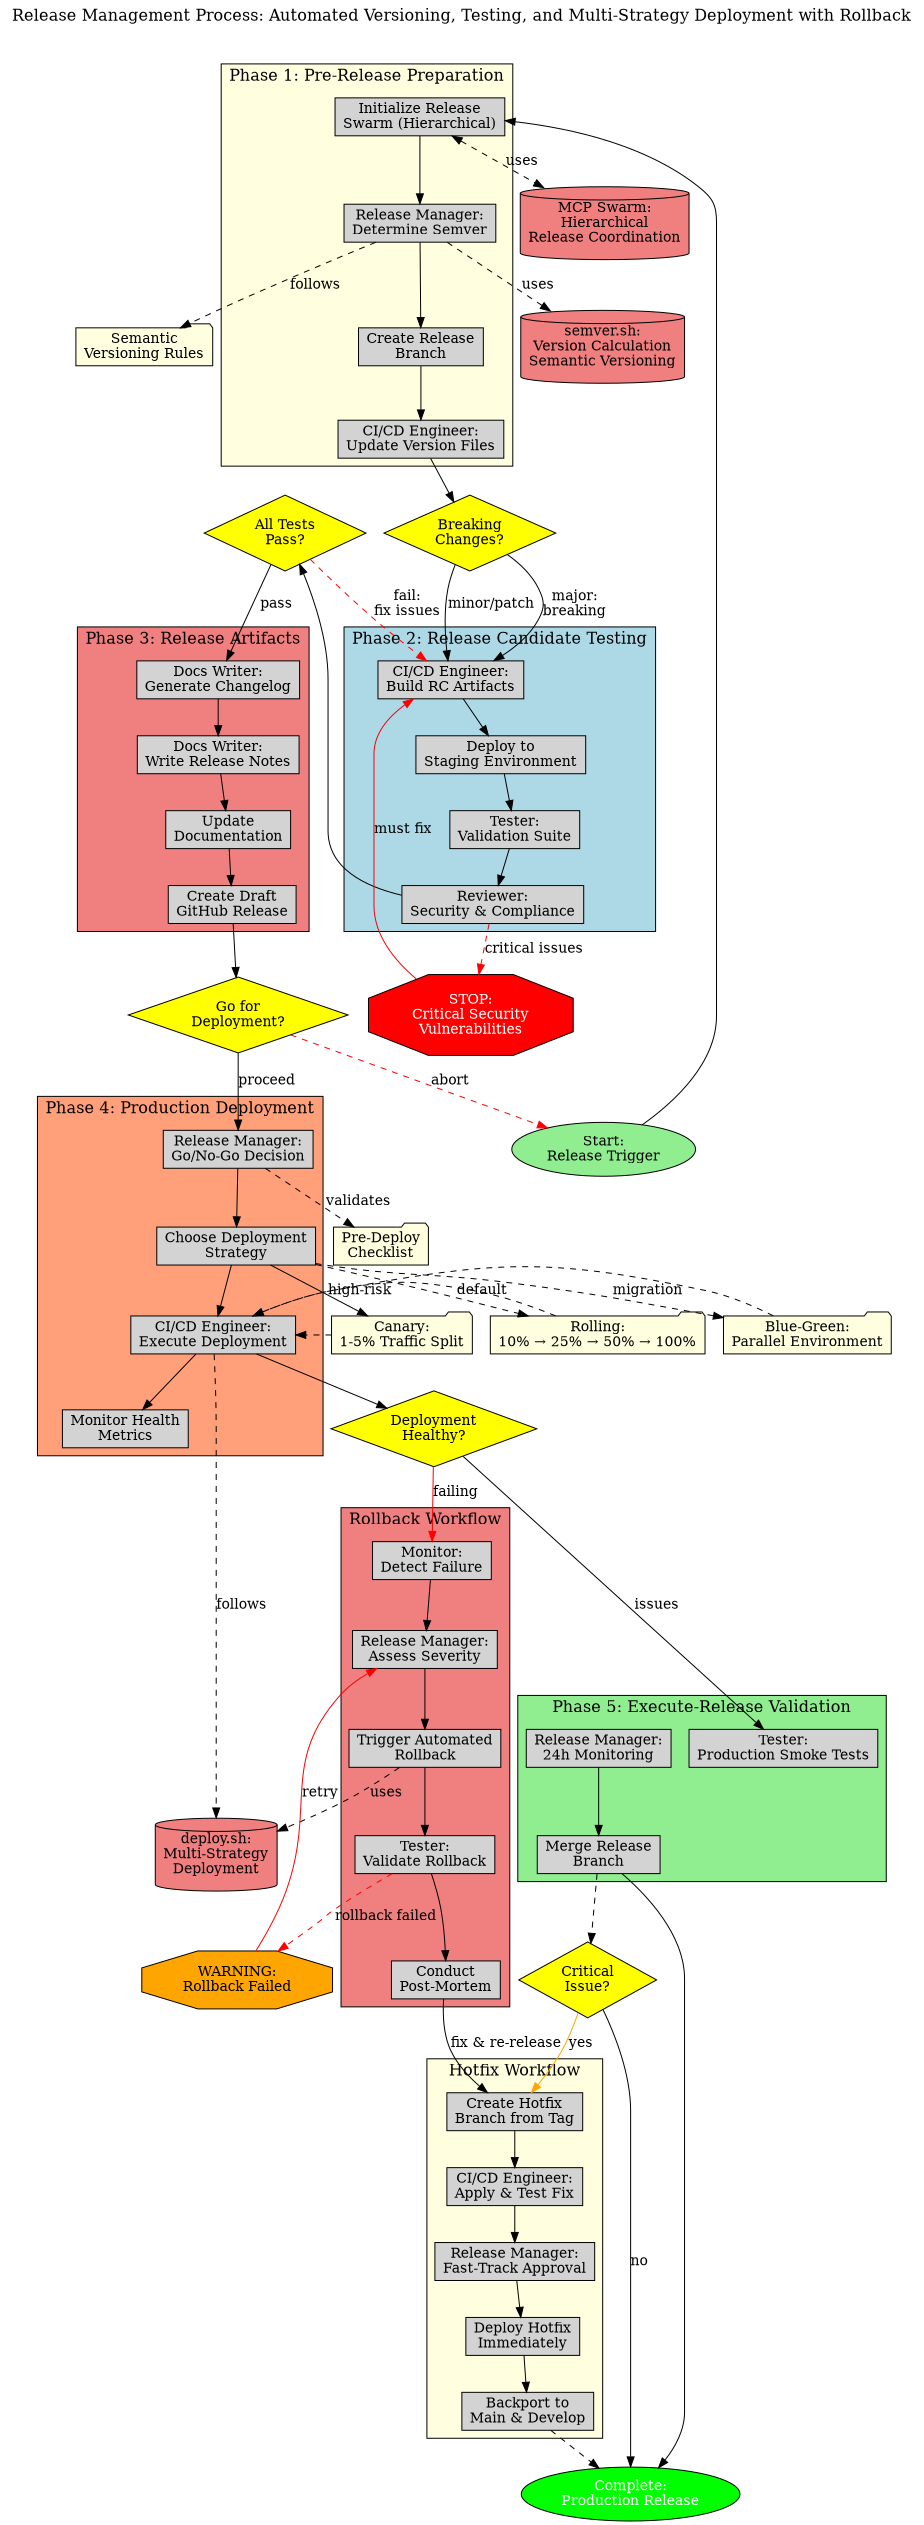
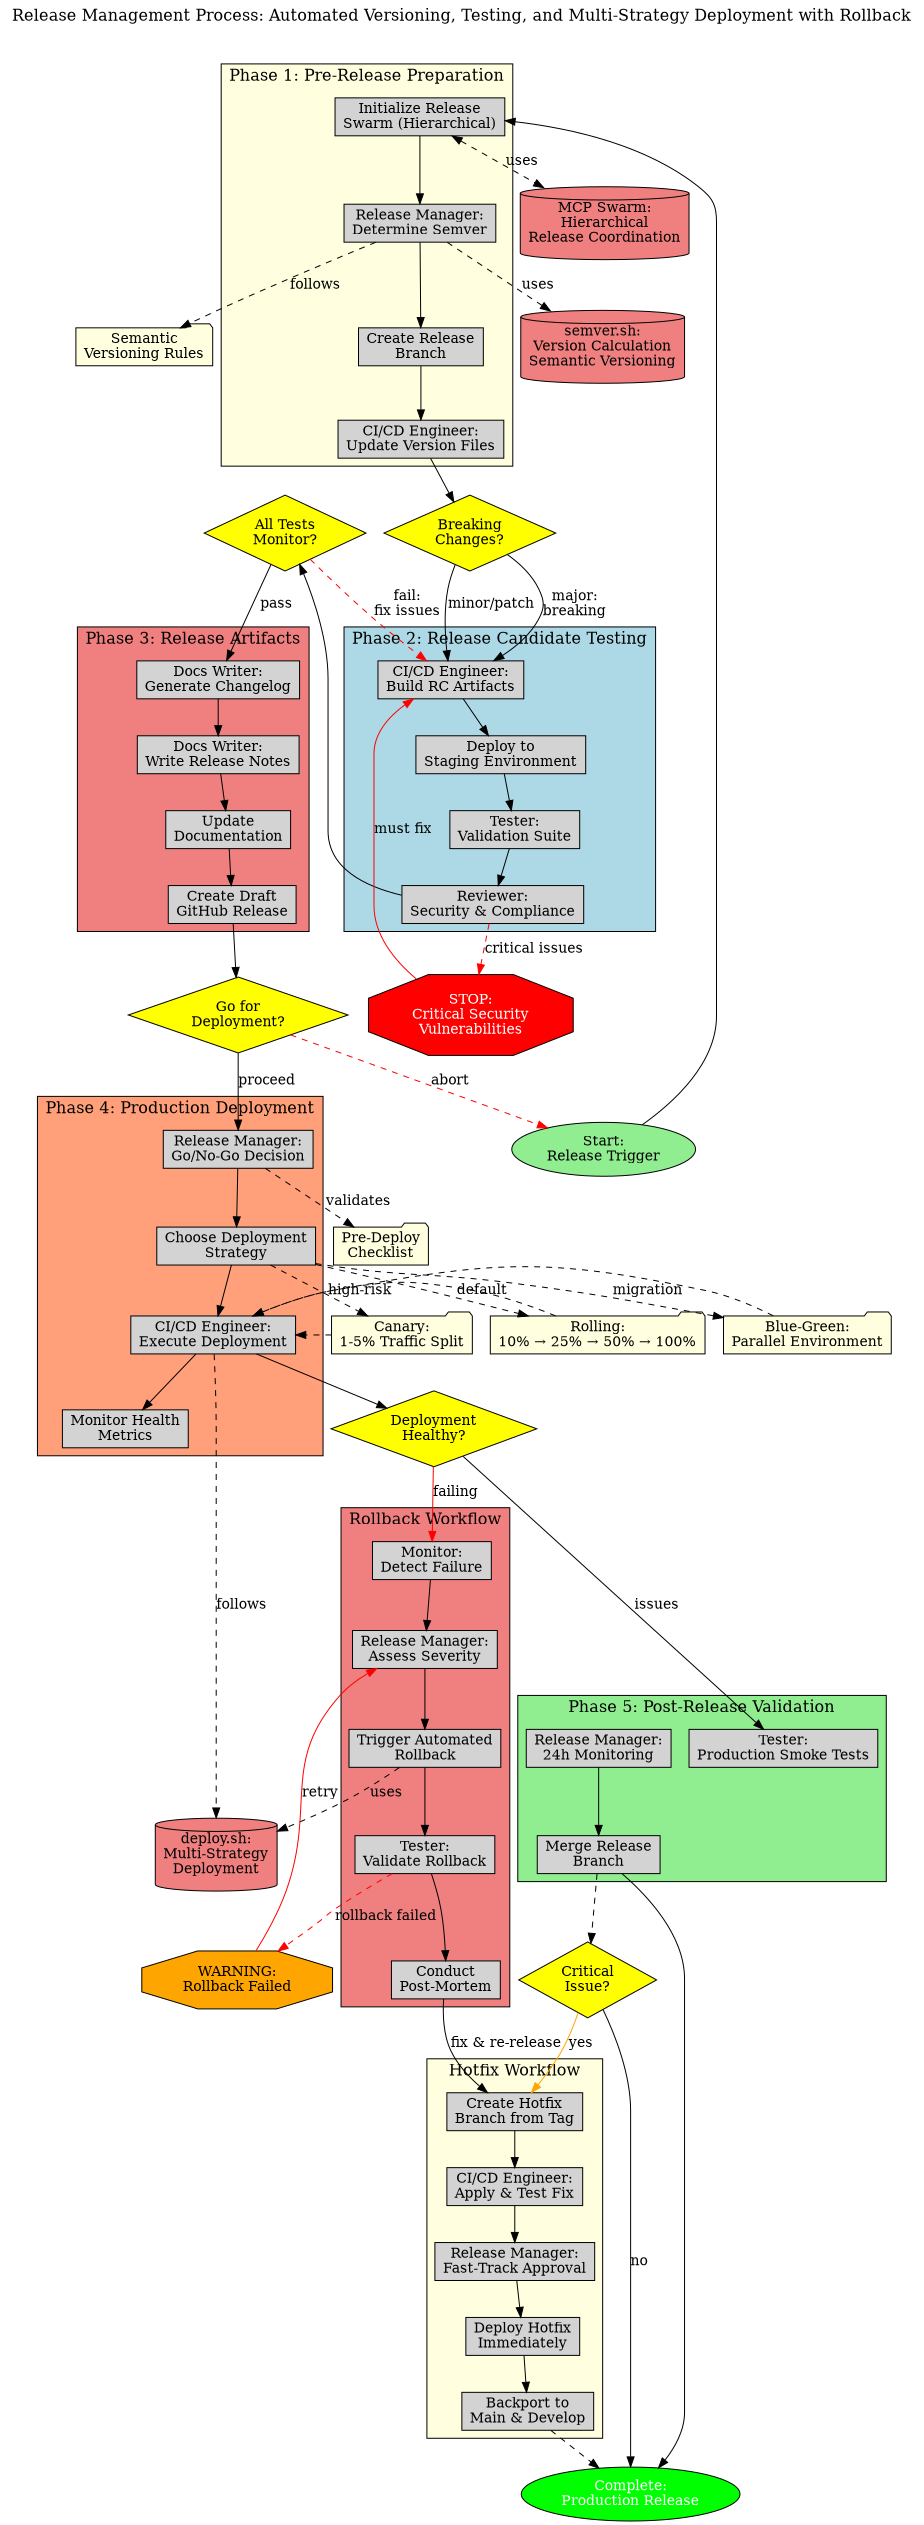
node "All Tests Pass?": label "All Tests Pass?" -> "All Tests Monitor?"
edge "Choose Deployment Strategy" -> "Canary: 1-5% Traffic Split": style solid -> dashed
cluster "Phase 5: Execute-Release Validation": label "Phase 5: Execute-Release Validation" -> "Phase 5: Post-Release Validation"
